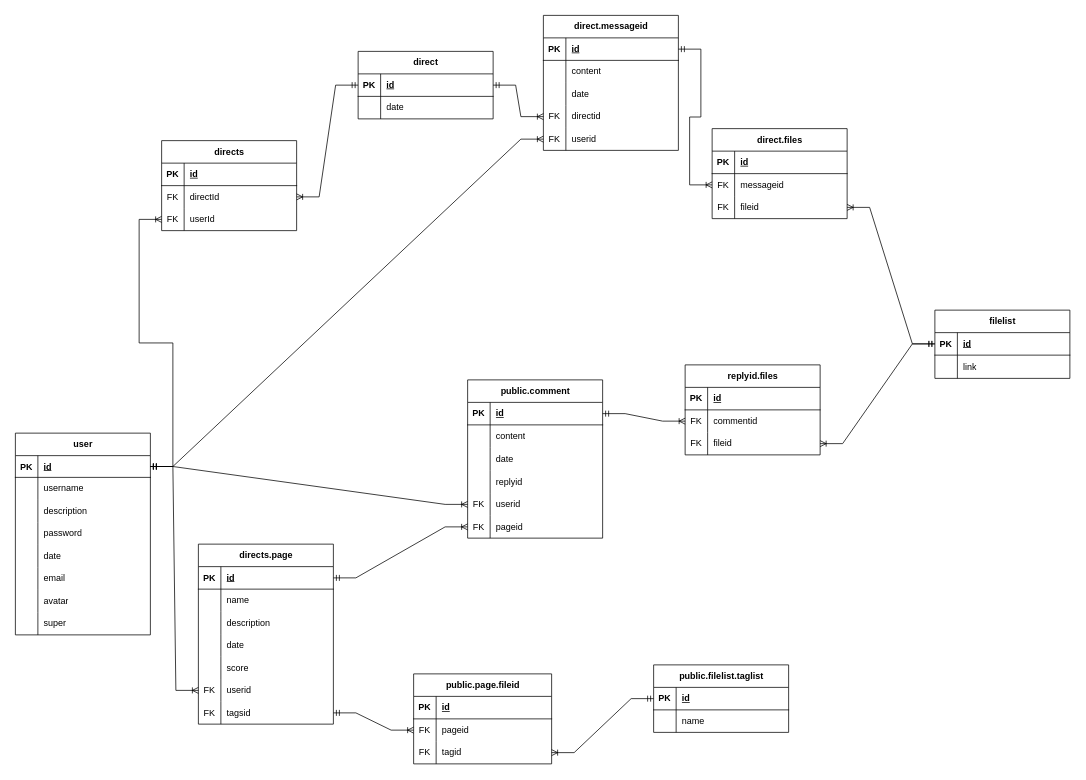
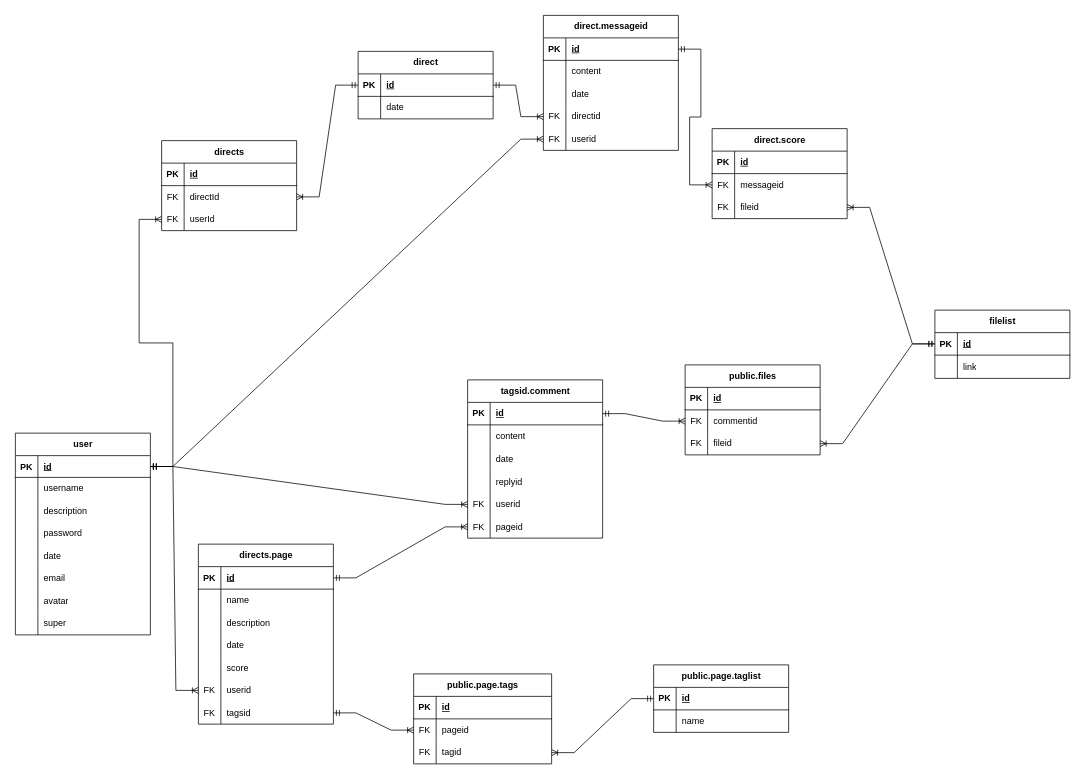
node "direct.files": label "direct.files" -> "direct.score"
node "replyid.files": label "replyid.files" -> "public.files"
node "public.comment": label "public.comment" -> "tagsid.comment"
node "public.filelist.taglist": label "public.filelist.taglist" -> "public.page.taglist"
node "public.page.fileid": label "public.page.fileid" -> "public.page.tags"
